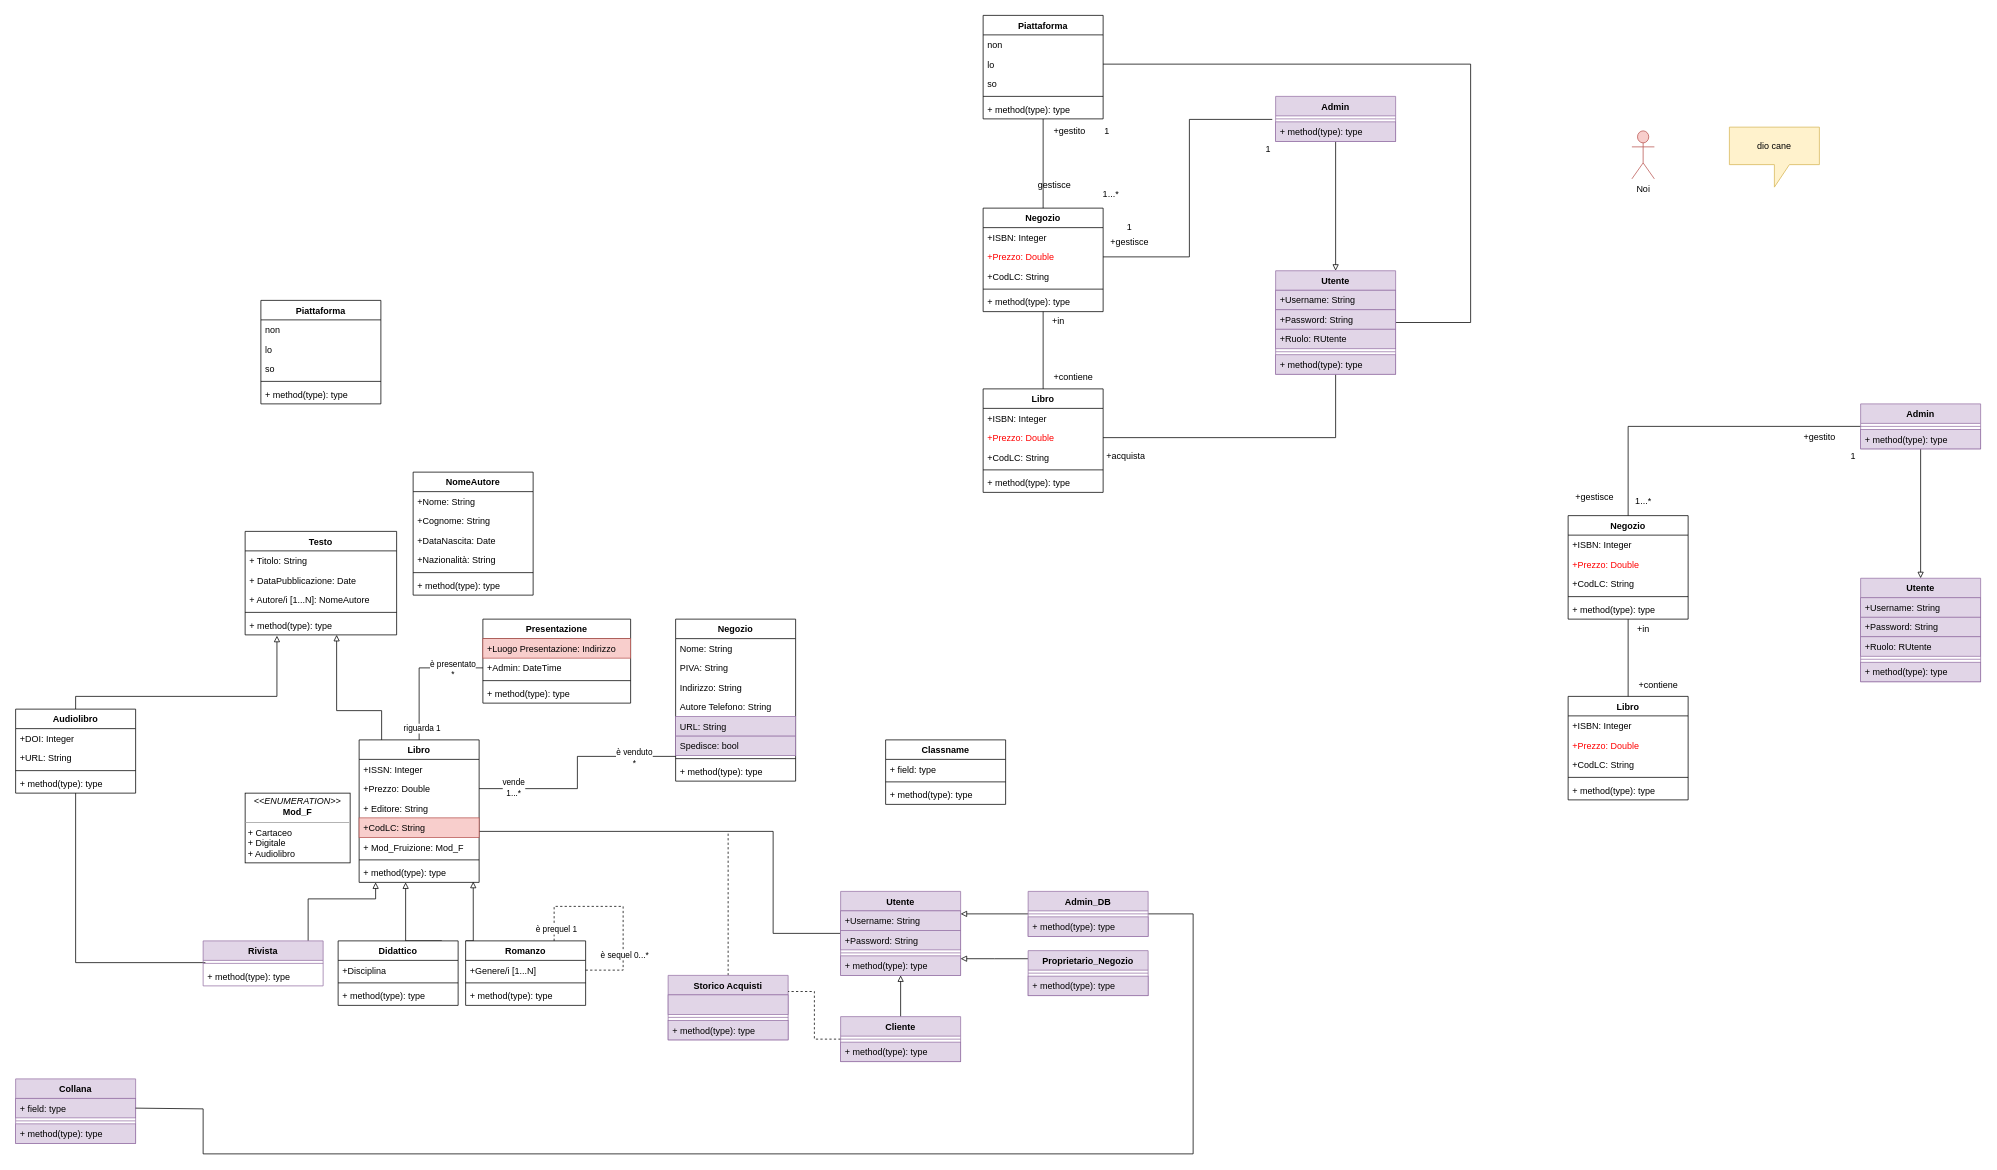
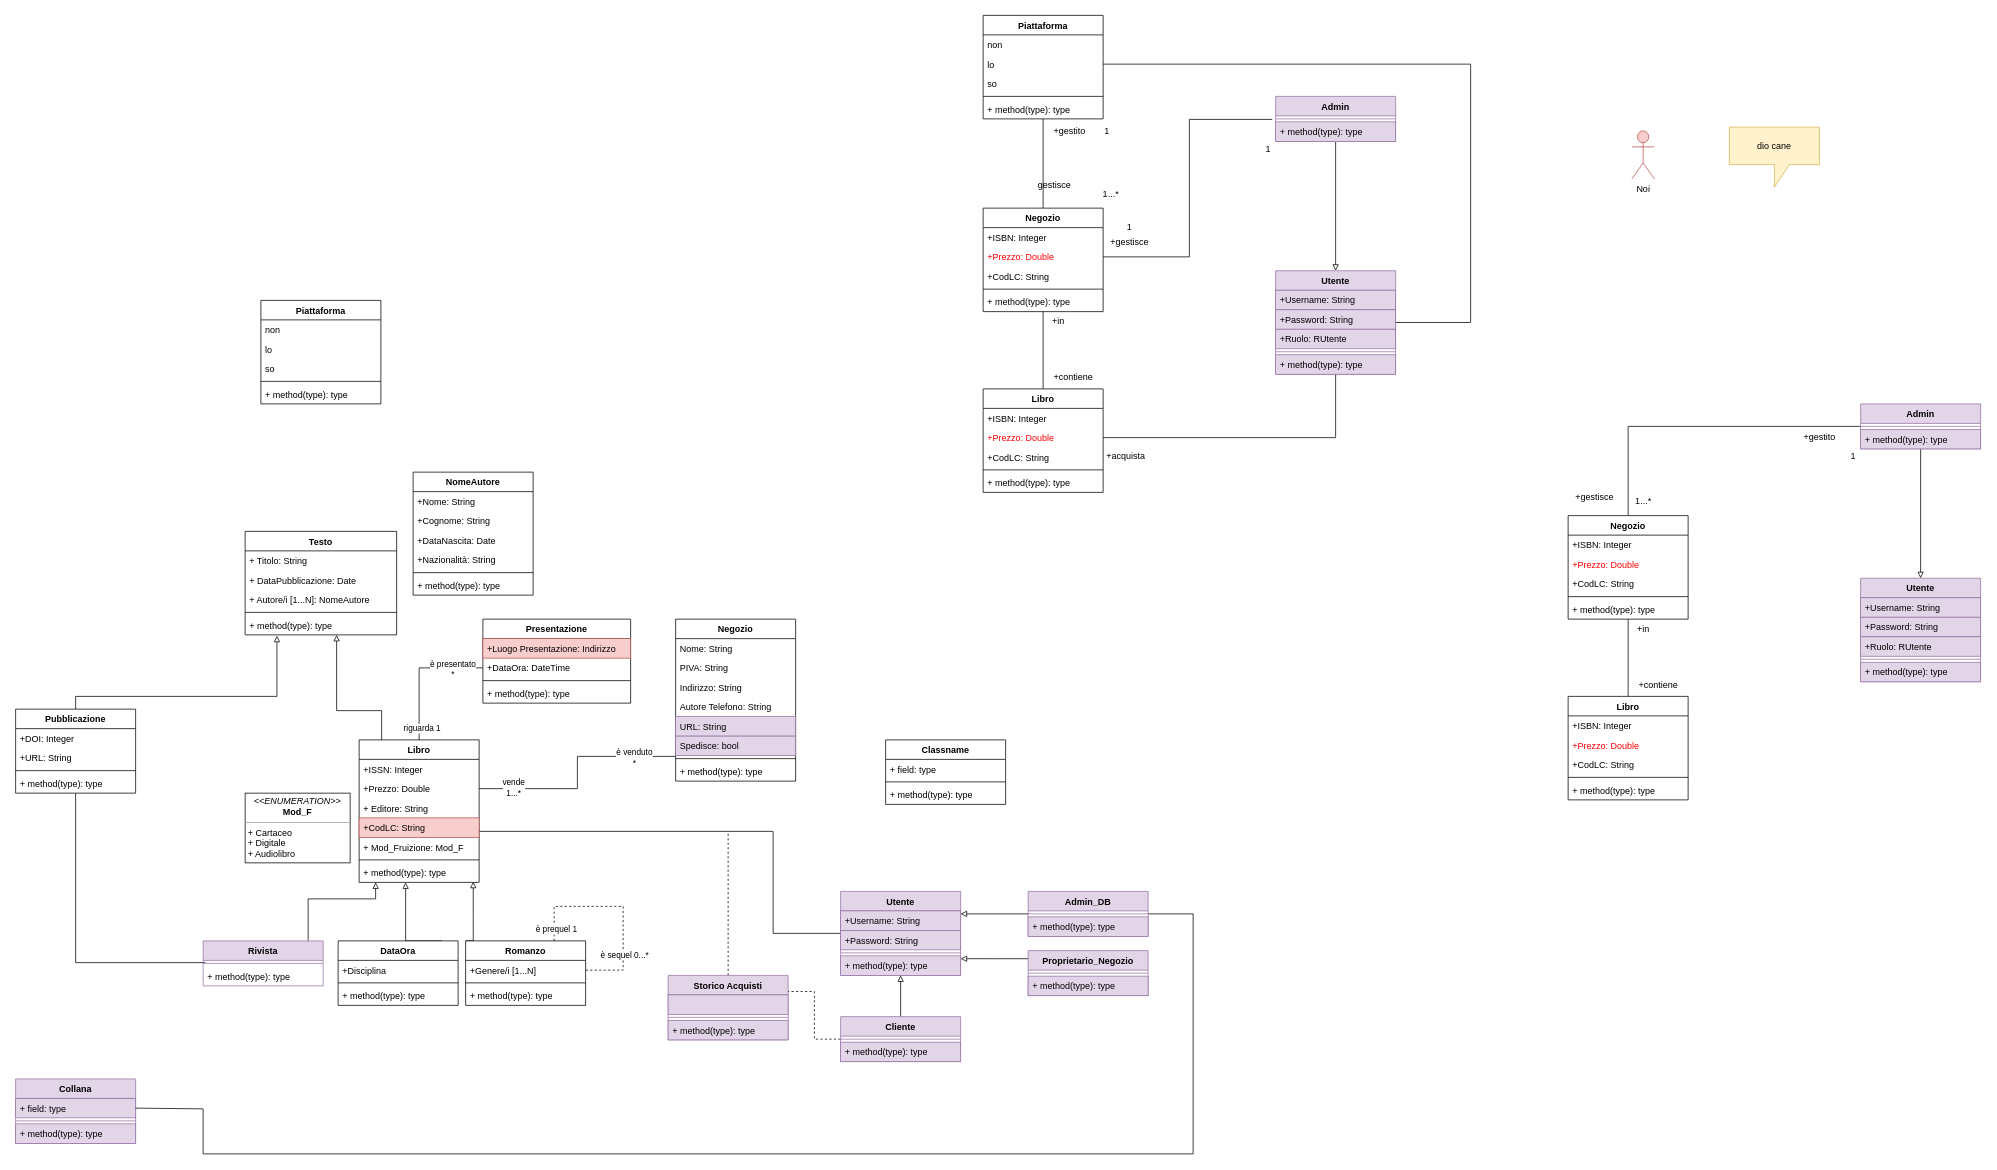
node "+Admin: DateTime": label "+Admin: DateTime" -> "+DataOra: DateTime"
node "Audiolibro": label "Audiolibro" -> "Pubblicazione"
node "Didattico": label "Didattico" -> "DataOra"
